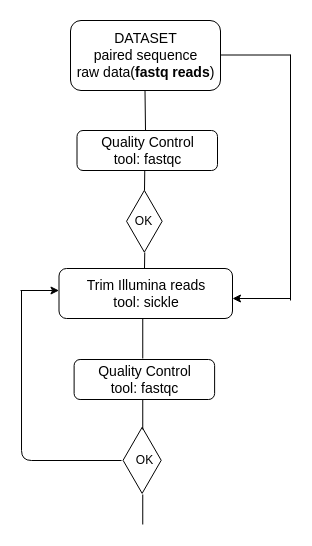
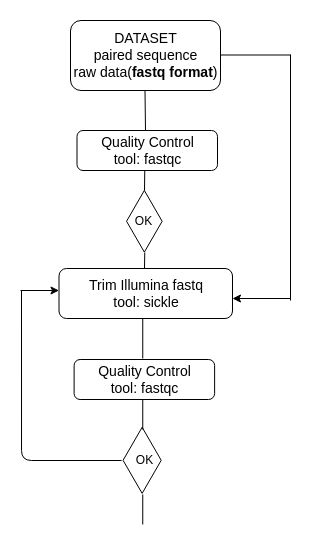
node "DATASET paired sequence raw data(fastq reads)": label "DATASET paired sequence raw data(fastq reads)" -> "DATASET paired sequence raw data(fastq format)"
node "Trim Illumina reads tool: sickle": label "Trim Illumina reads tool: sickle" -> "Trim Illumina fastq tool: sickle"
